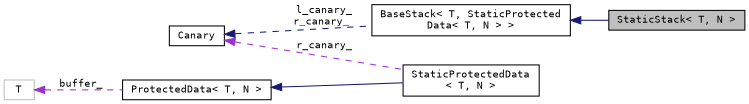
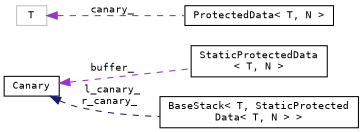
node "StaticStack< T, N >": removed
edge "StaticProtectedData < T, N >" -> "Canary": label " r_canary_" -> " buffer_"
edge "ProtectedData< T, N >" -> "T": label " buffer_" -> " canary_"
edge "StaticProtectedData < T, N >" -> "ProtectedData< T, N >": removed
